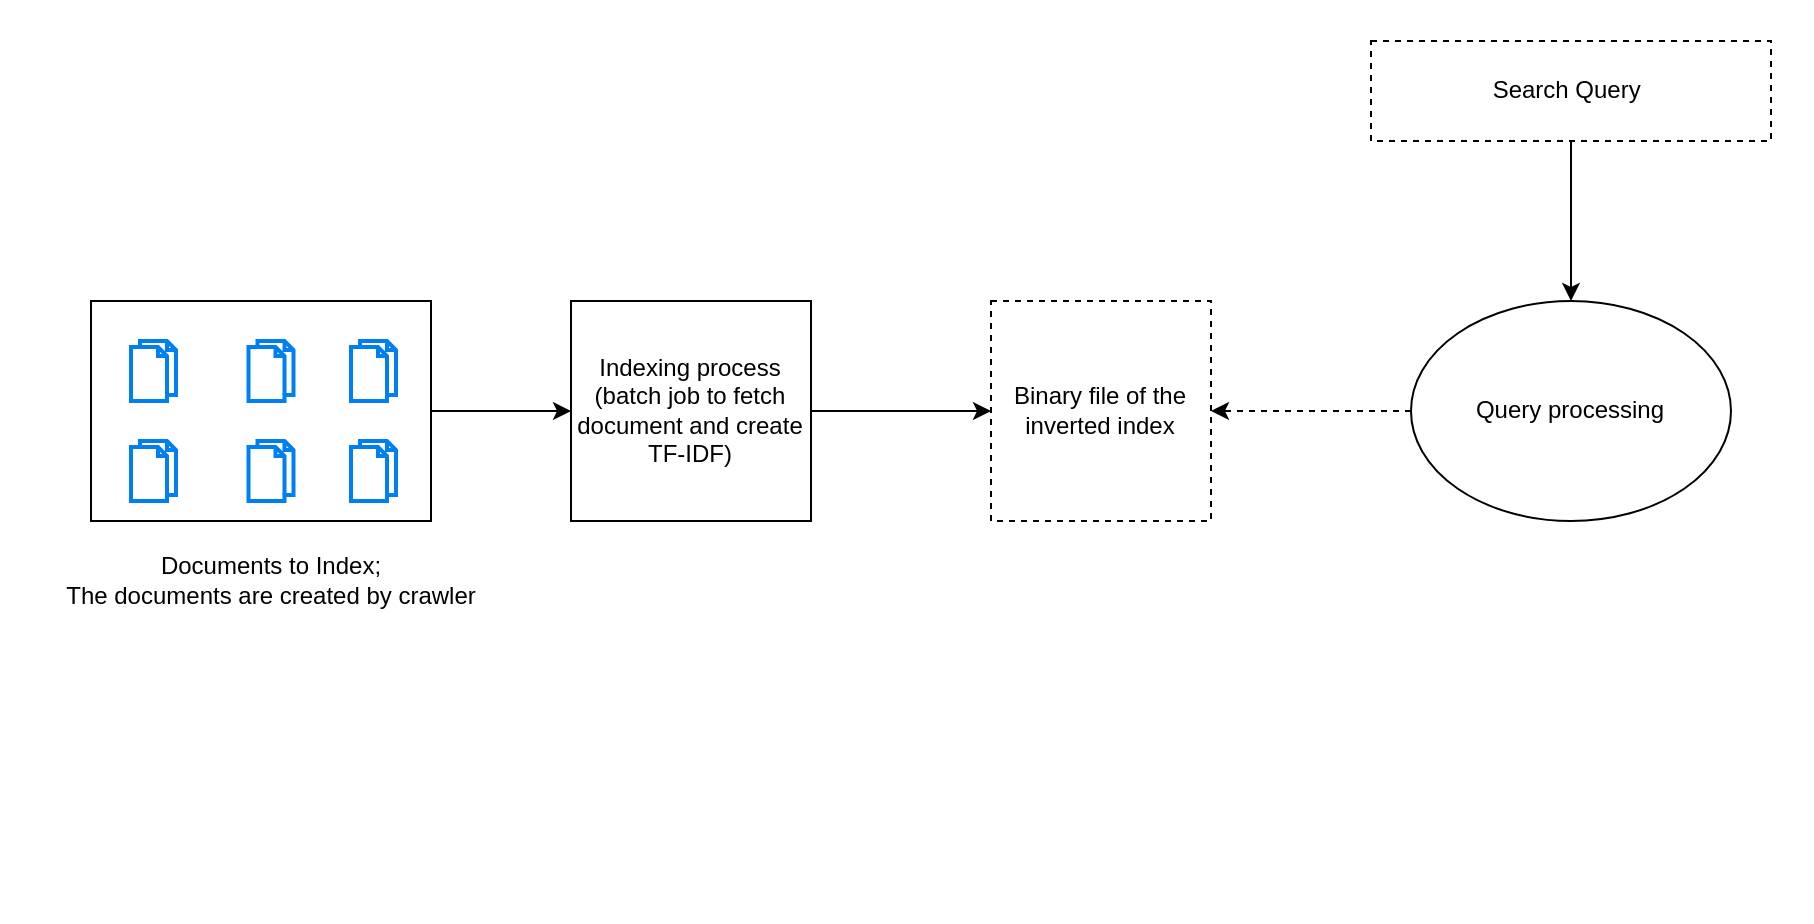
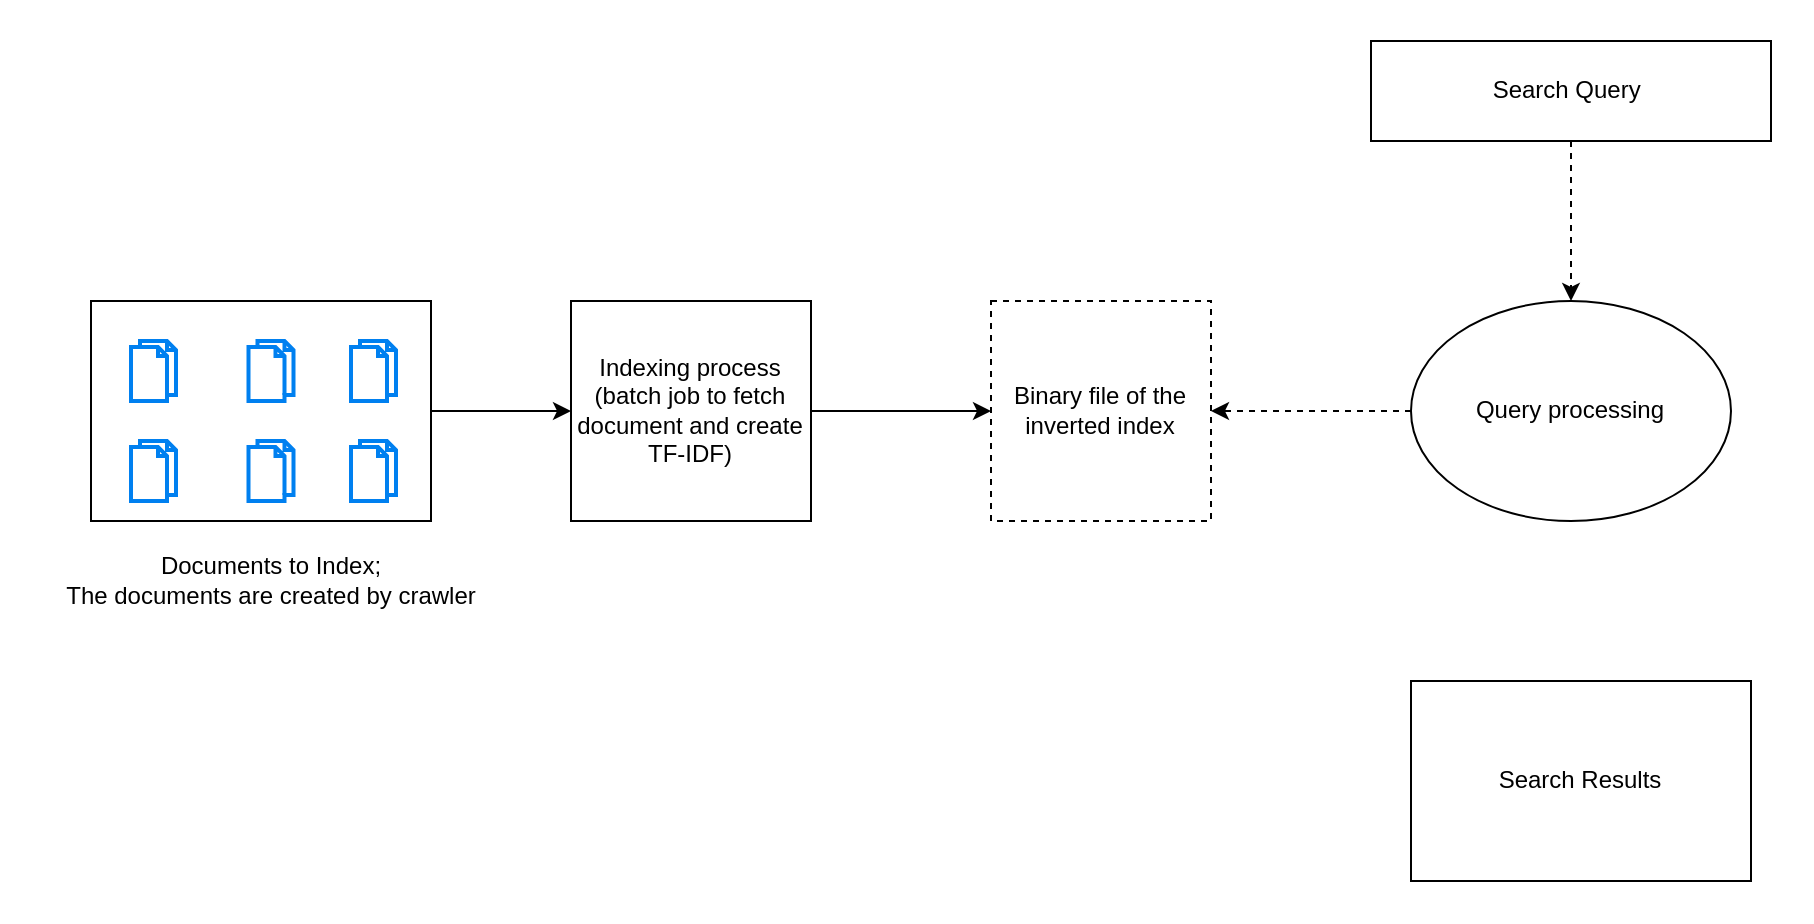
node "Search Query": style dashed -> solid
edge "Search Query" -> "Query processing": style solid -> dashed
node "Search Results": added
